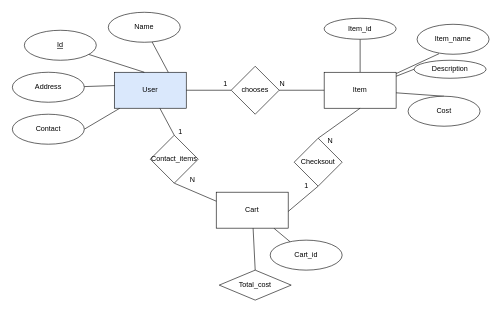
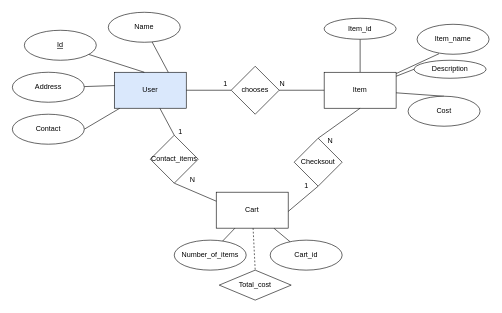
edge "Cart" -- "Number_of_items": added
edge "Cart" -- "Total_cost": style solid -> dashed
node "Number_of_items": added
